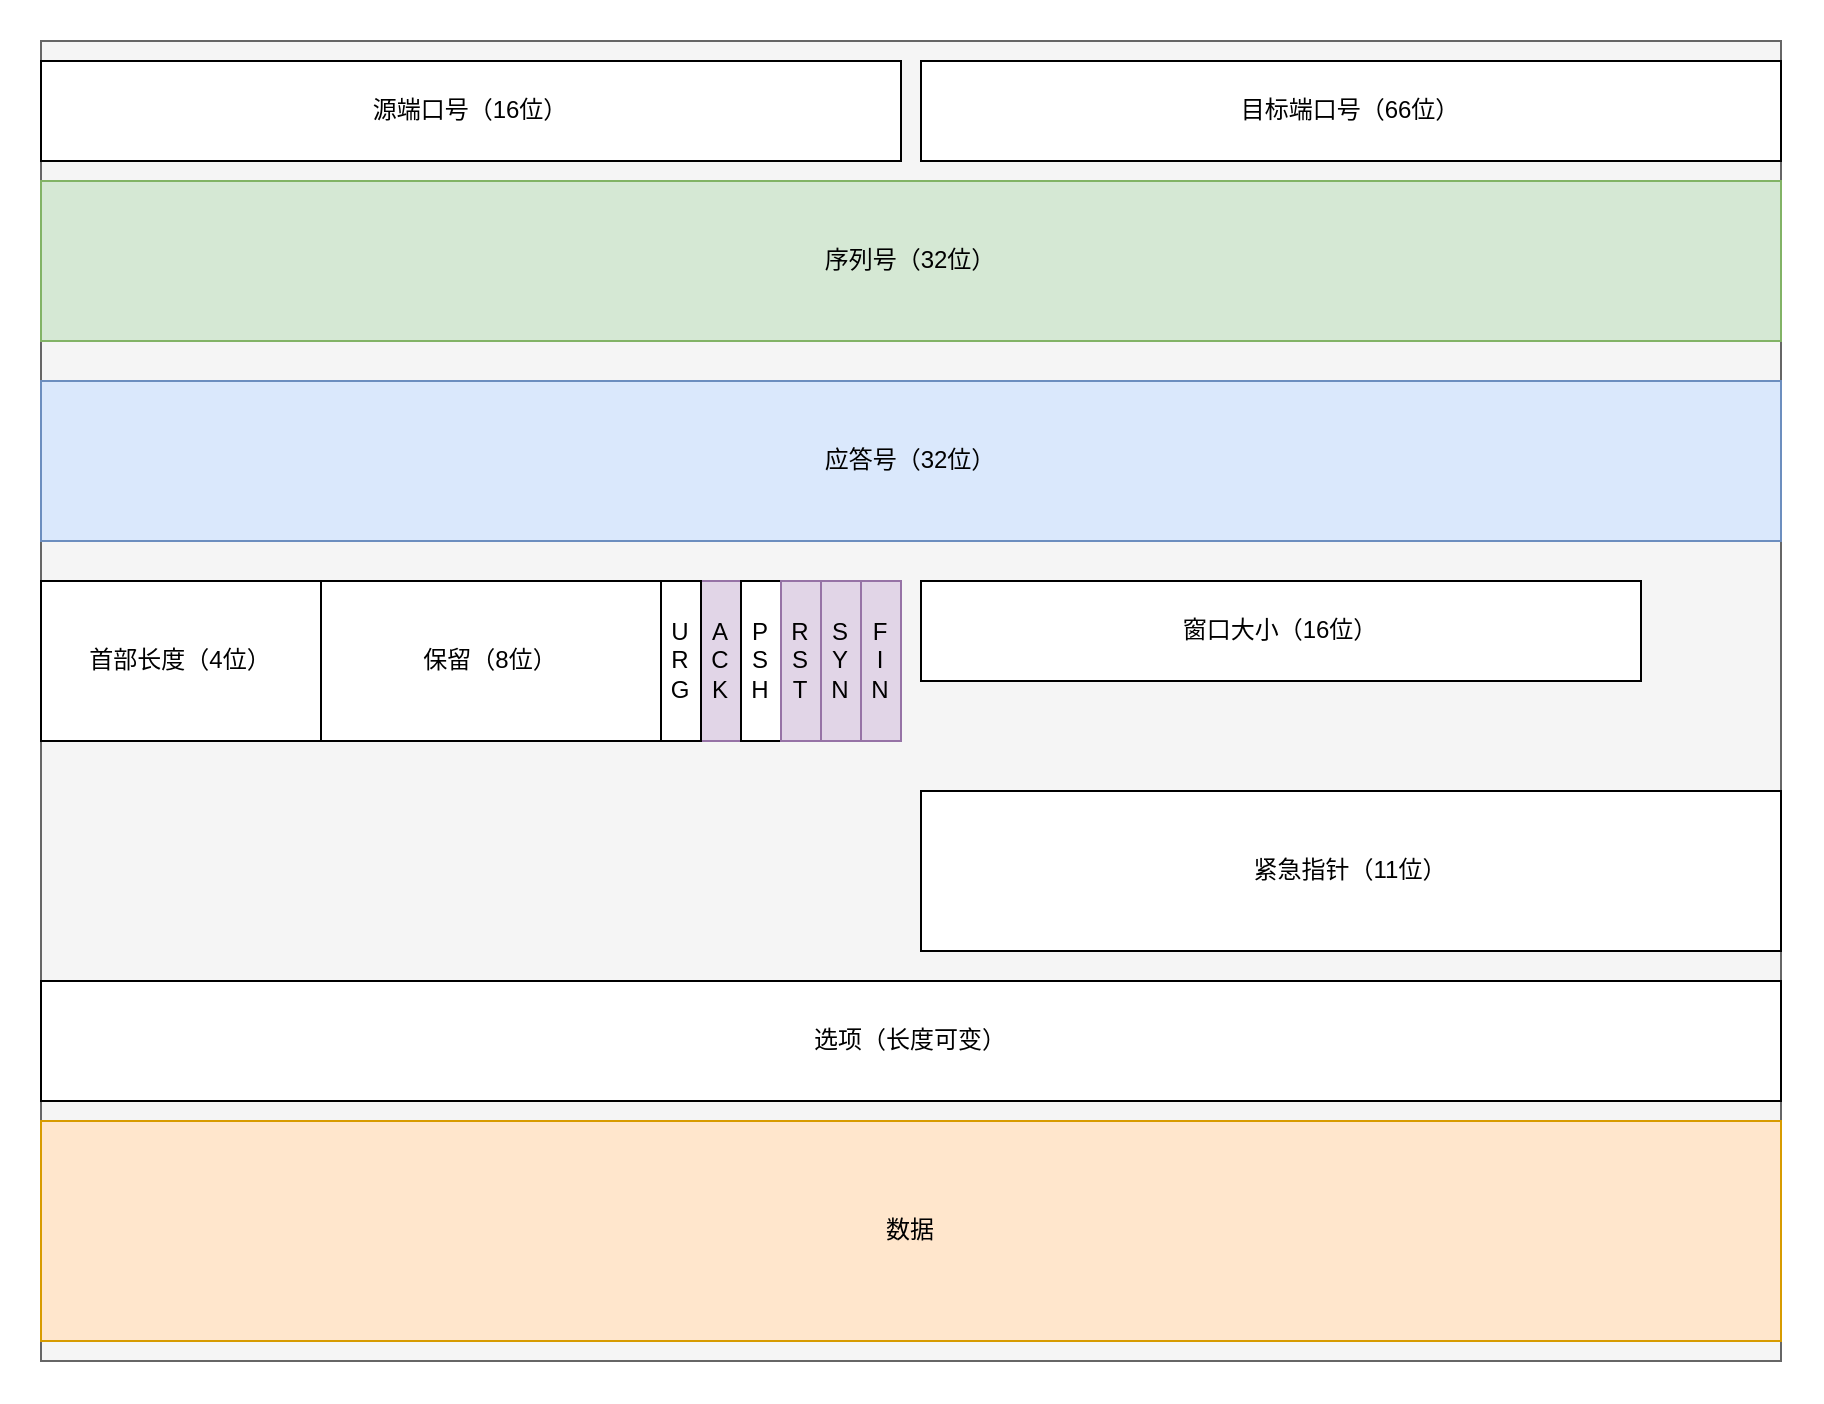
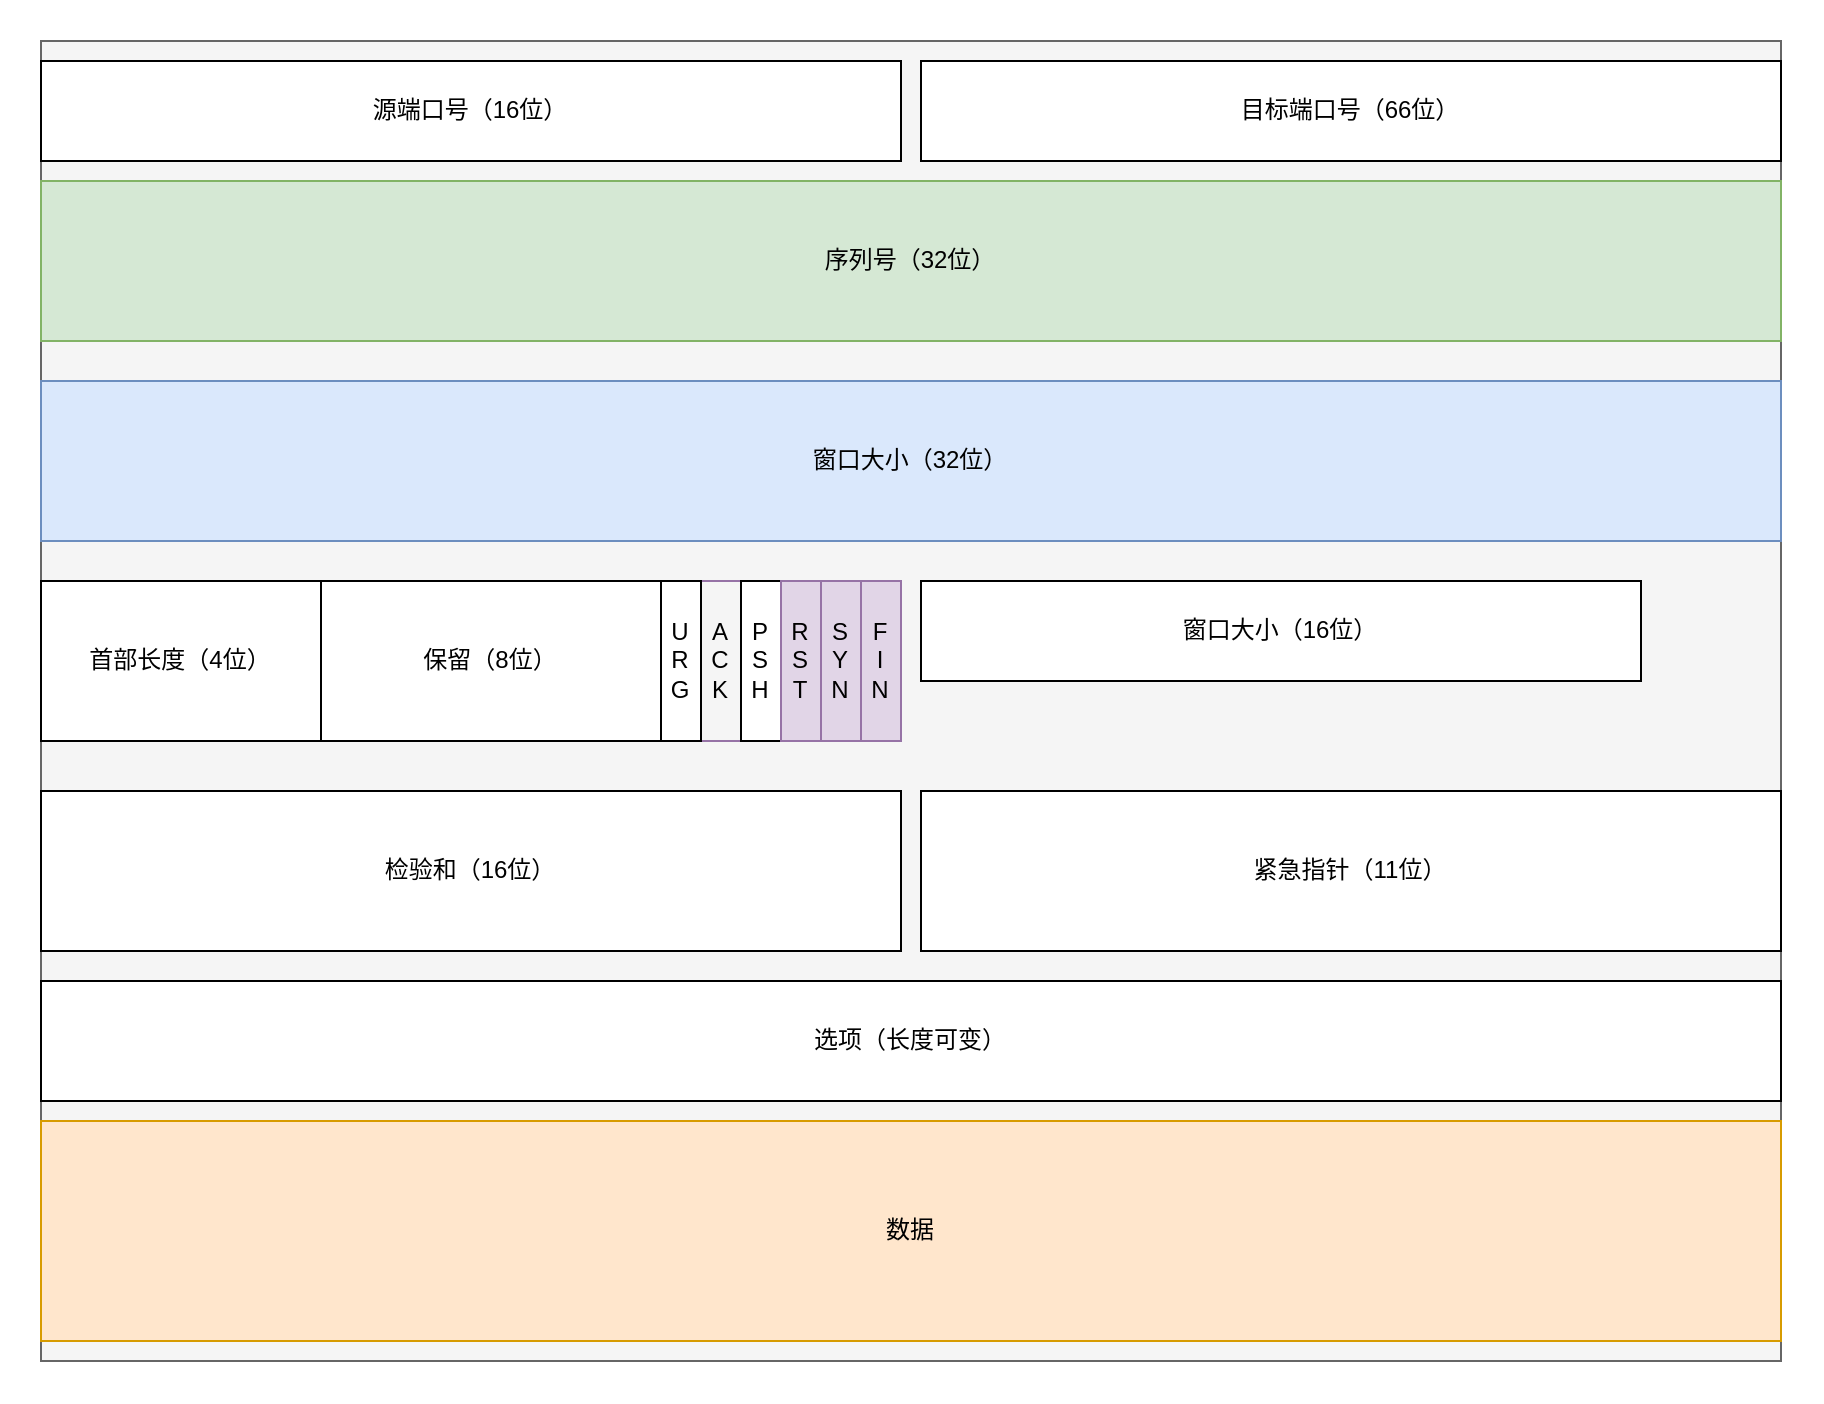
node "应答号（32位）": label "应答号（32位）" -> "窗口大小（32位）"
node "A C K": fillcolor #e1d5e7 -> #f5f5f5
node "检验和（16位）": added
